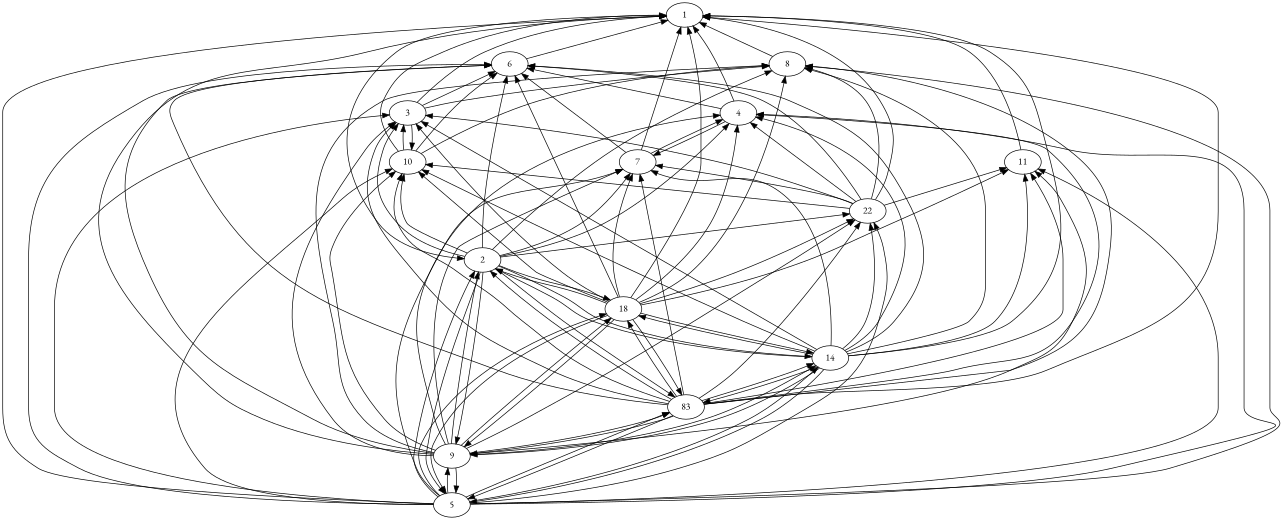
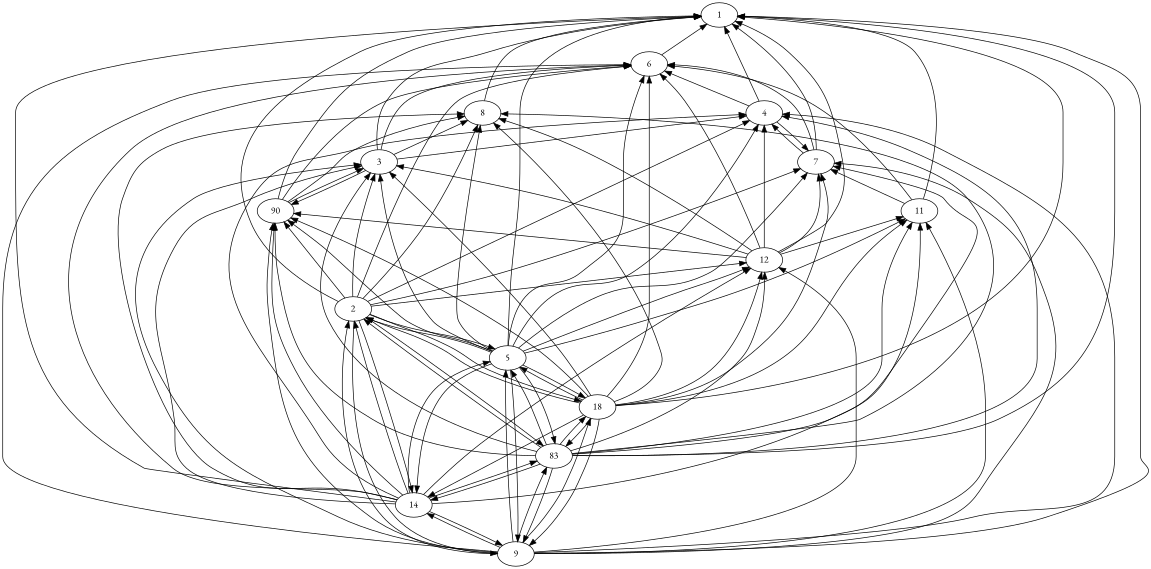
edge "1" -> "2": reversed
edge "9" -> "8": removed
node "10": label "10" -> "90"
node "22": label "22" -> "12"
edge "14" -> "7": now "11" -> "7"
edge "18" -> "4": now "3" -> "4"
edge "83" -> "6": now "11" -> "6"
edge "14" -> "18": removed
